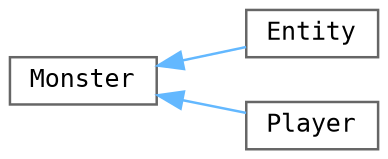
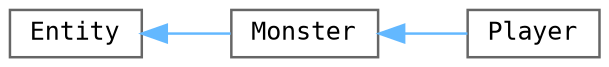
edge "Entity" -> "Monster": reversed
